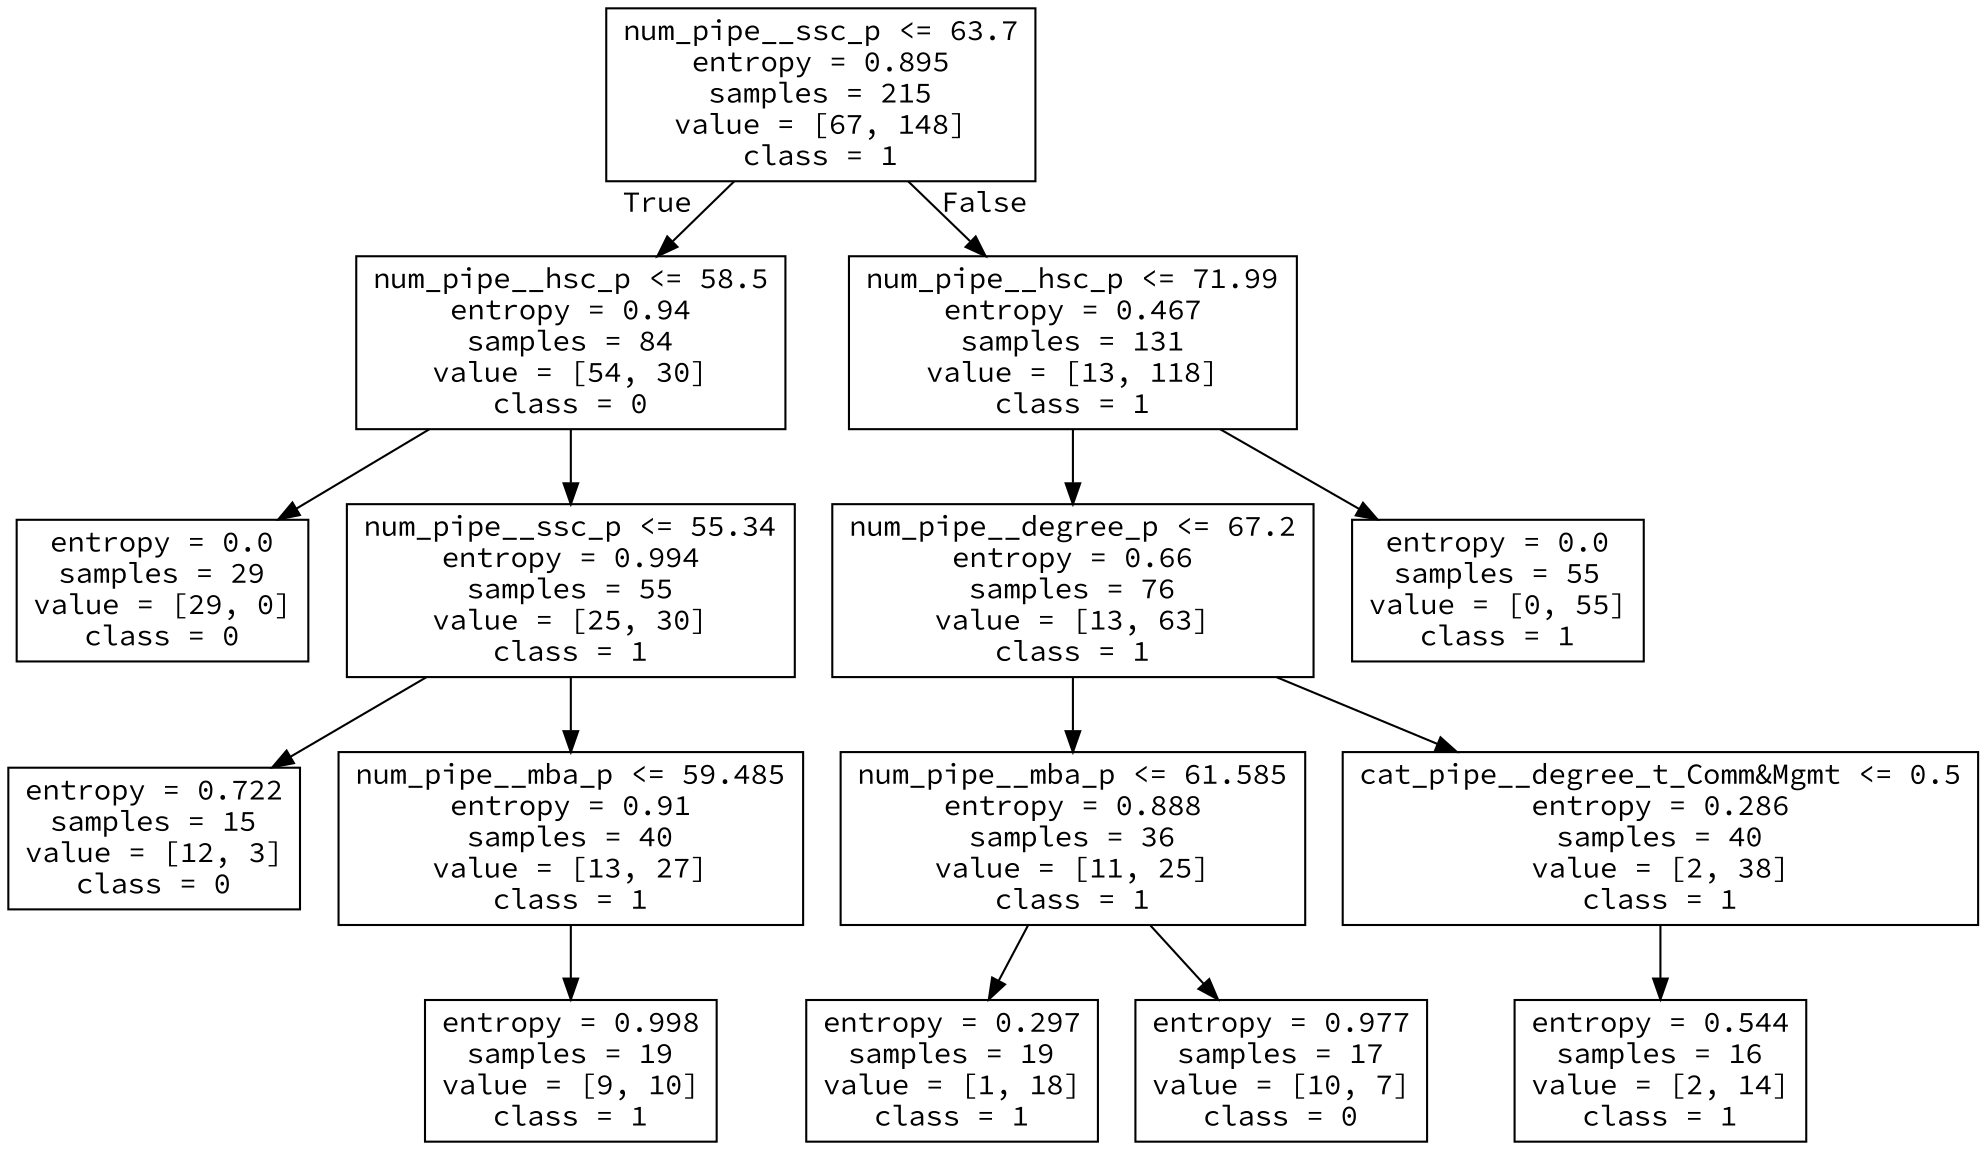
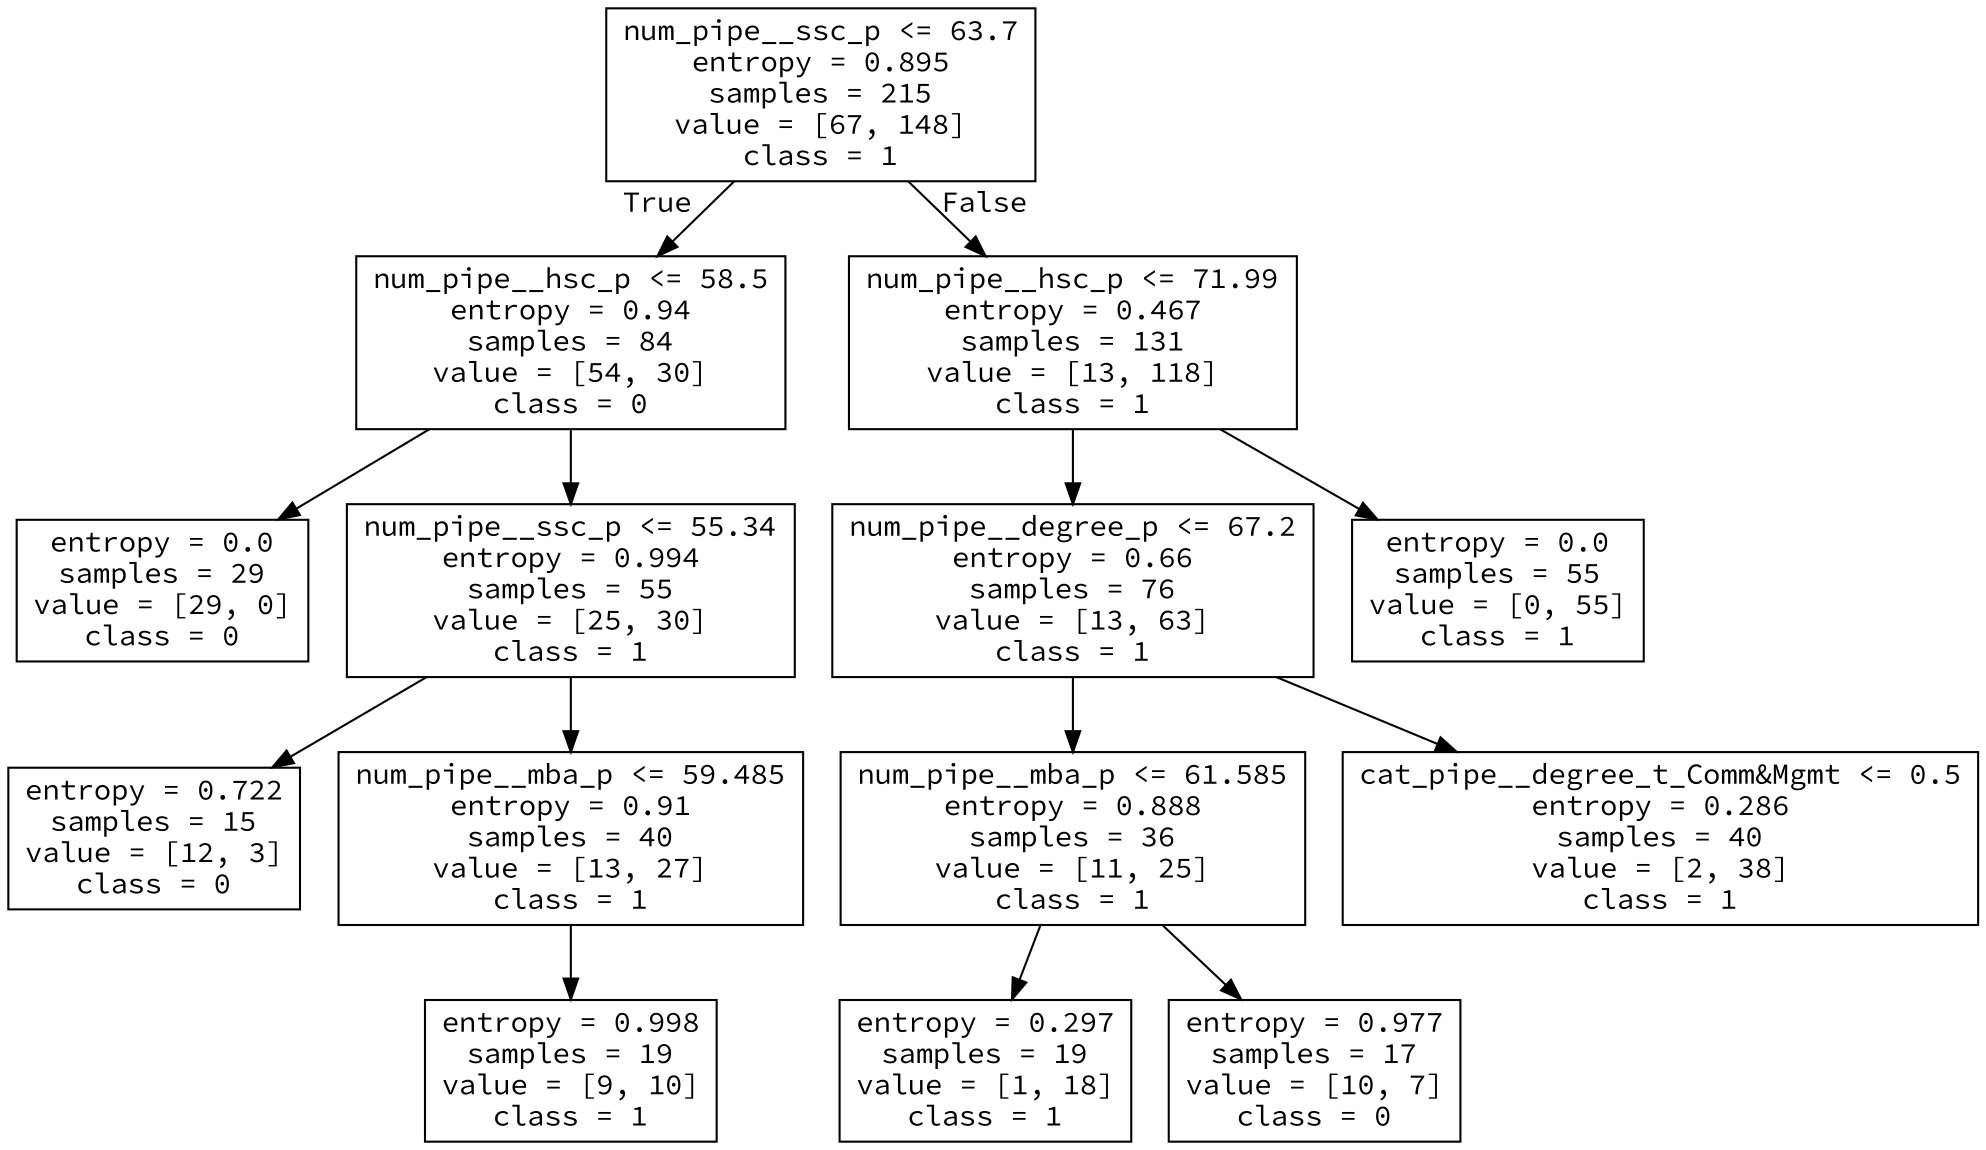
node "entropy = 0.544 samples = 16 value = [2, 14] class = 1": removed
